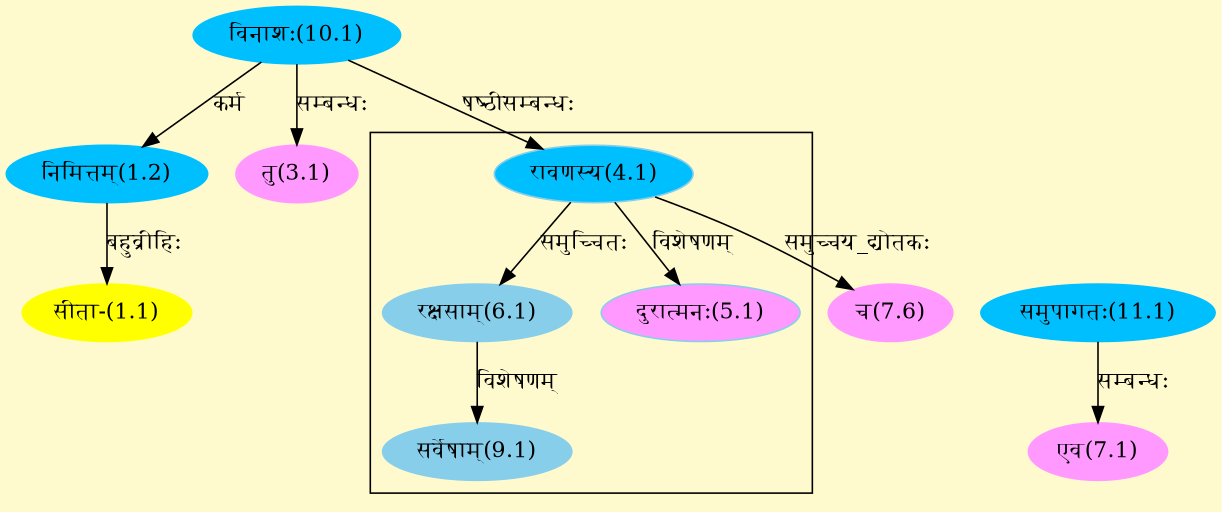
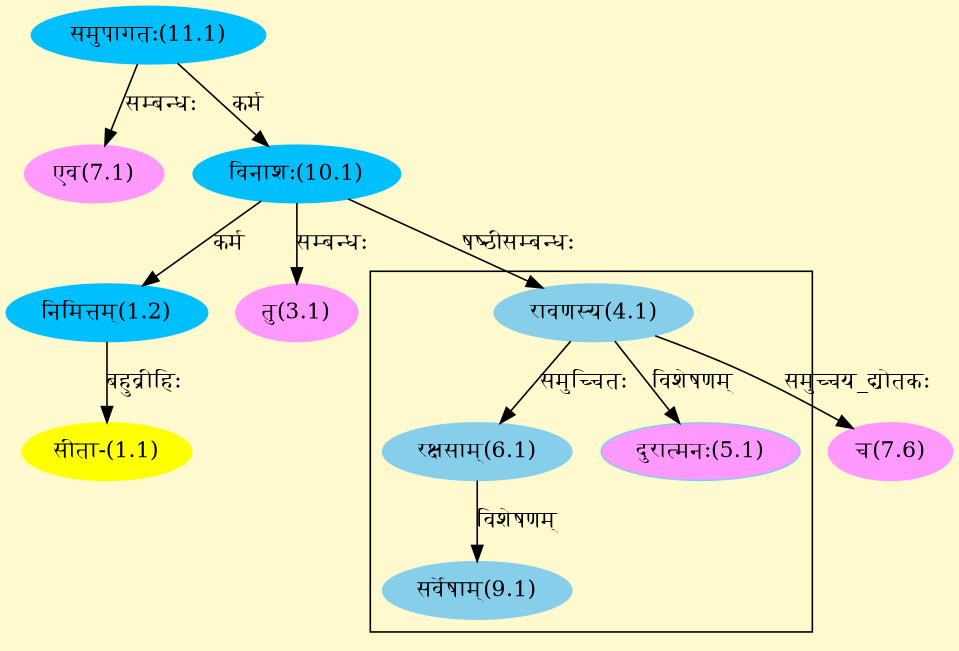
edge "समुपागतः(11.1)" -> "विनाशः(10.1)": added, label "कर्म"
node "रावणस्य(4.1)": fillcolor #00bfff -> #87ceeb
